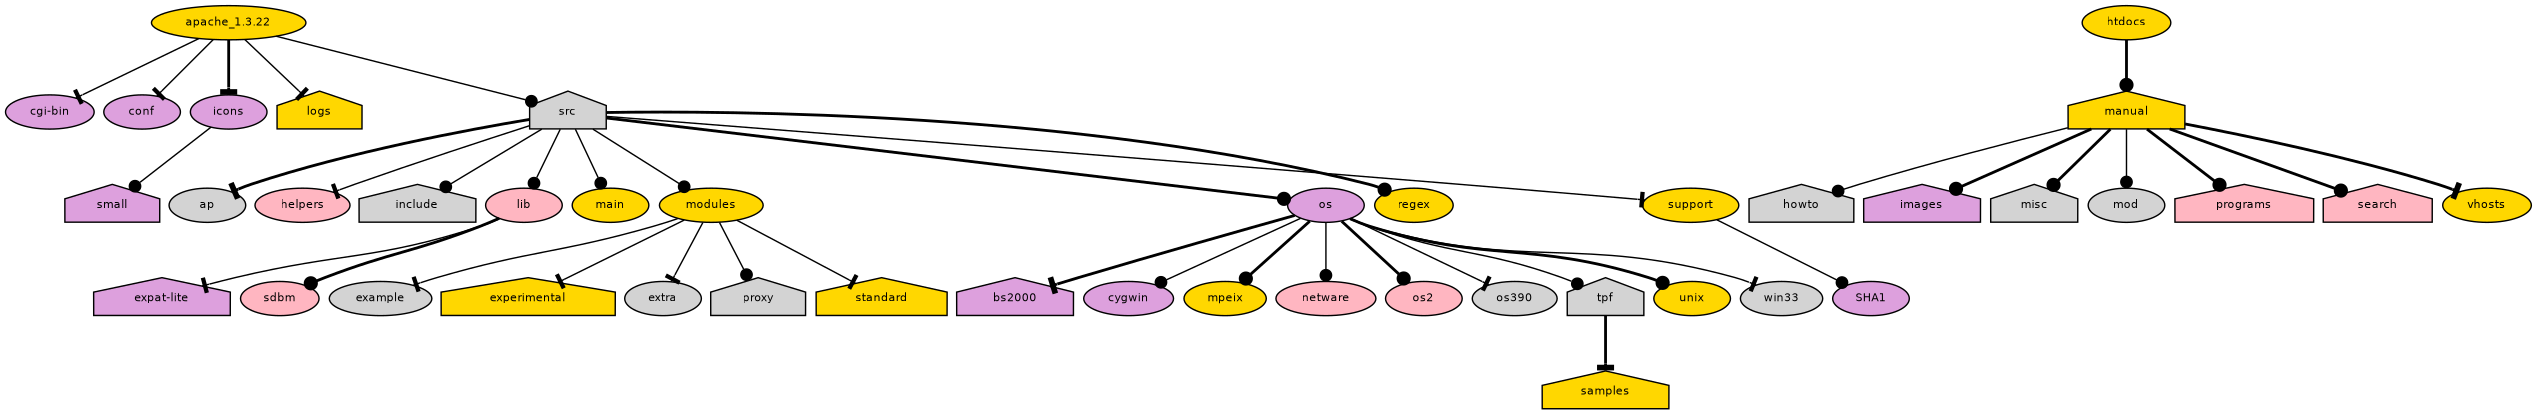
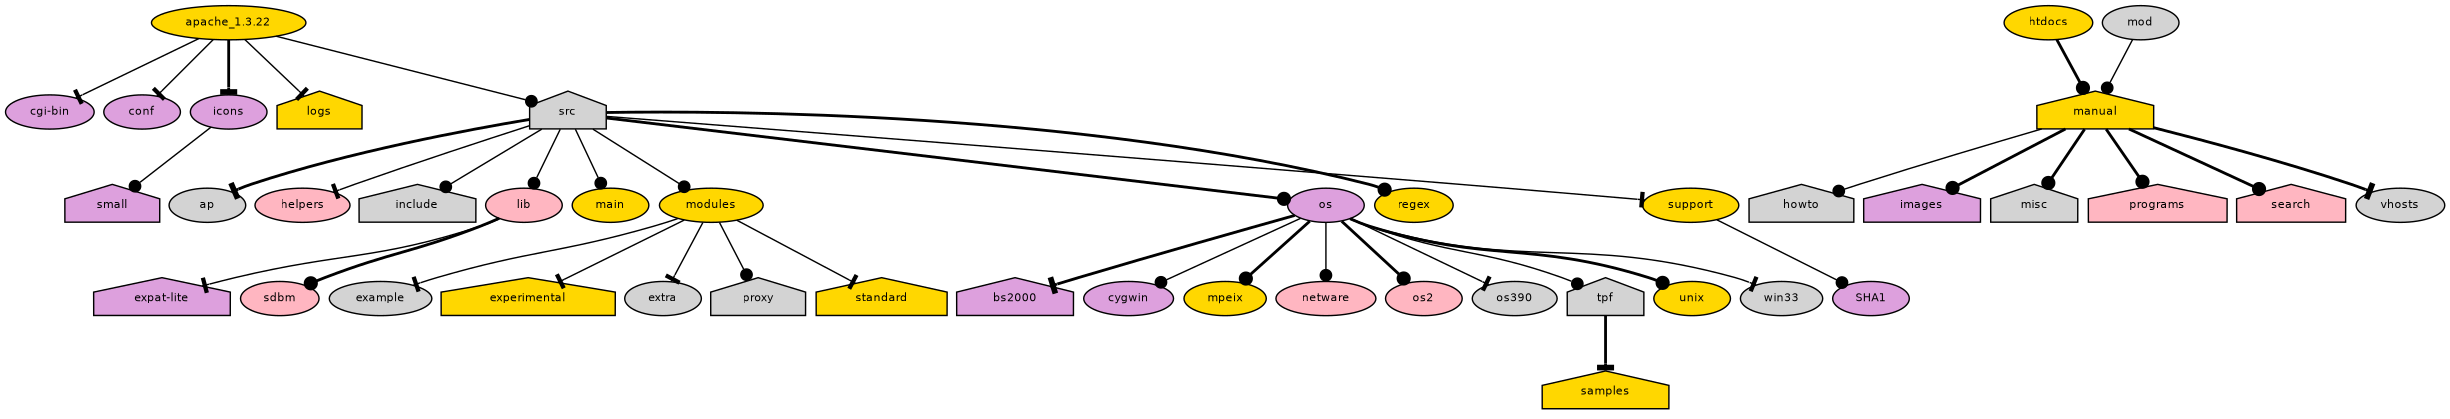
edge "manual" -> "mod": reversed
node "vhosts": fillcolor gold -> lightgrey
